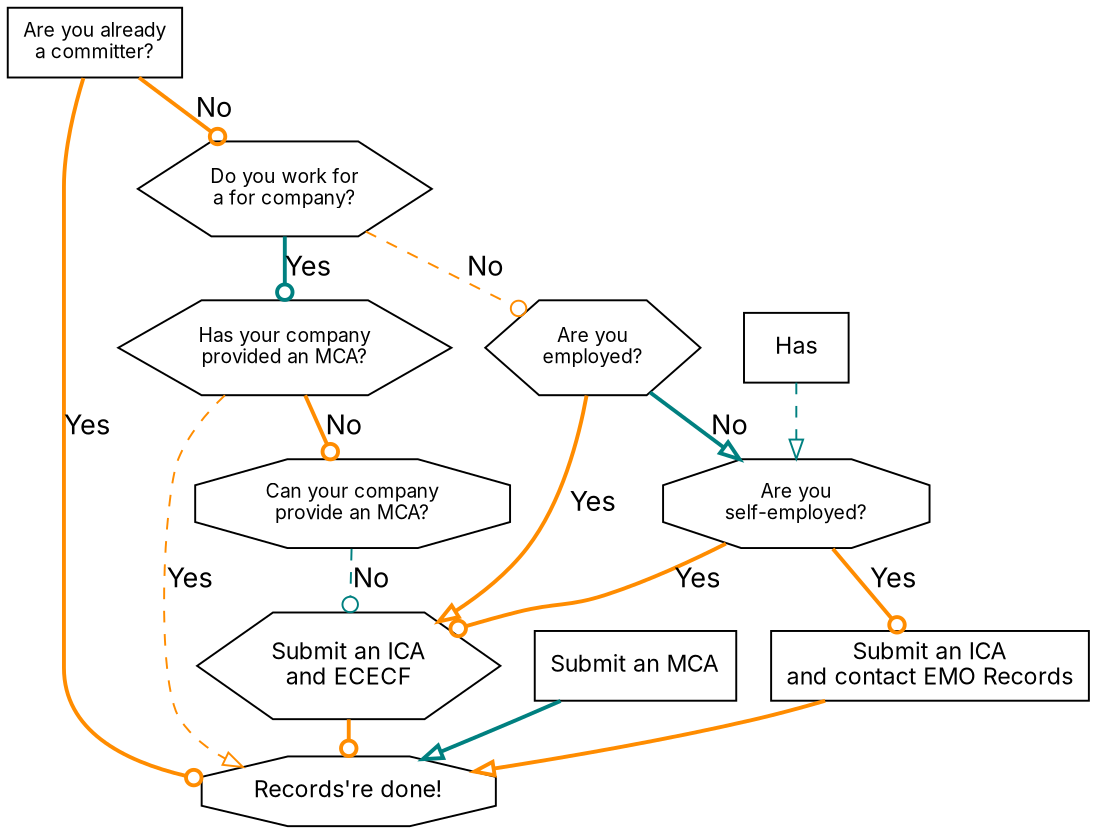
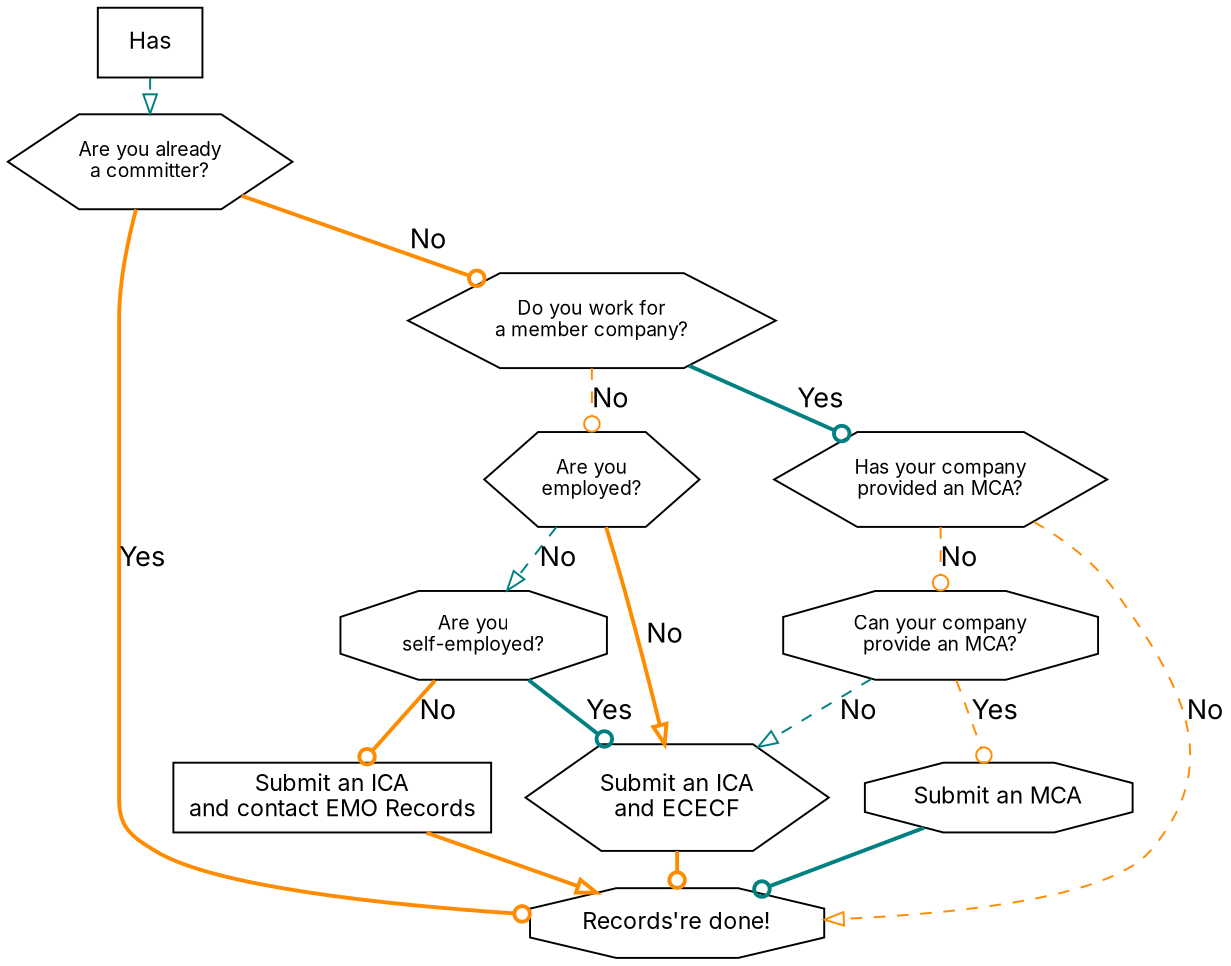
node "Are you already a committer?": shape box -> hexagon
node "Do you work for a for company?": label "Do you work for a for company?" -> "Do you work for a member company?"
edge "Has" -> "Are you self-employed?": now "Has" -> "Are you already a committer?"
edge "Has your company provided an MCA?" -> "Can your company provide an MCA?": style bold -> dashed
edge "Are you employed?" -> "Are you self-employed?": style bold -> dashed
edge "Are you employed?" -> "Submit an ICA and ECECF": label "Yes" -> "No"
edge "Can your company provide an MCA?" -> "Submit an ICA and ECECF": arrowhead odot -> onormal
edge "Has your company provided an MCA?" -> "Records're done!": label "Yes" -> "No"
edge "Are you self-employed?" -> "Submit an ICA and contact EMO Records": label "Yes" -> "No"
edge "Are you self-employed?" -> "Submit an ICA and ECECF": color darkorange -> teal
node "Submit an MCA": shape box -> octagon
edge "Can your company provide an MCA?" -> "Submit an MCA": added, label "Yes"
edge "Submit an MCA" -> "Records're done!": arrowhead onormal -> odot
